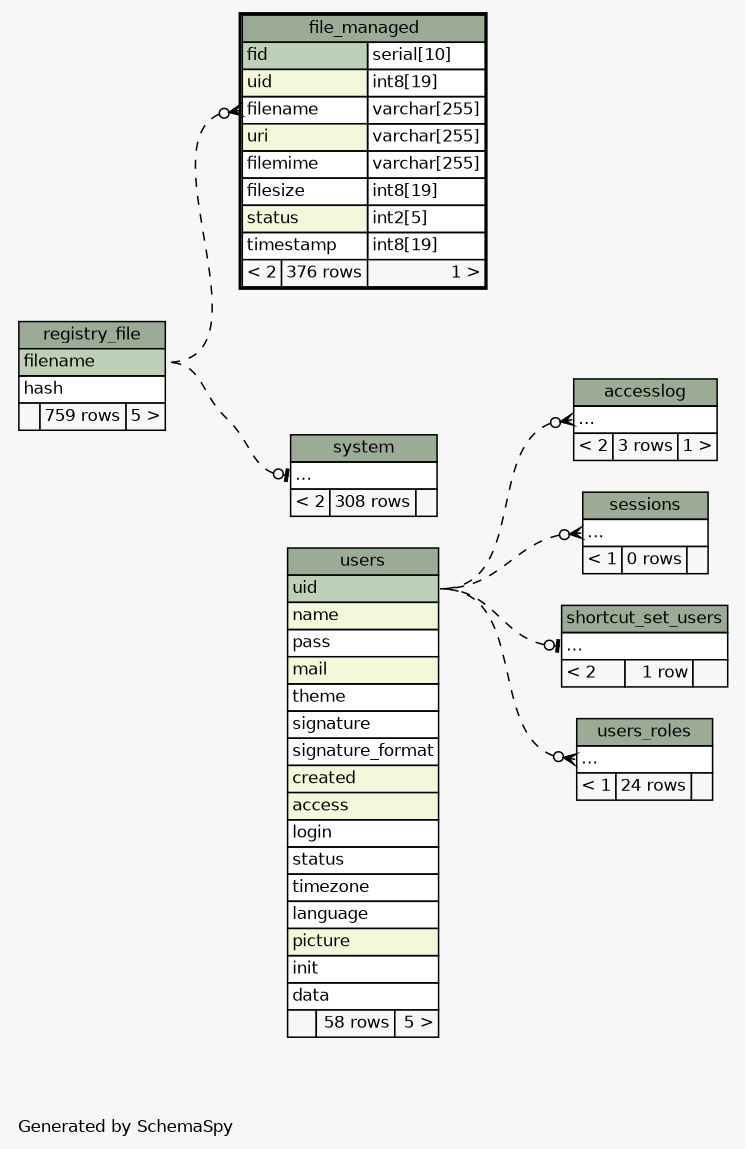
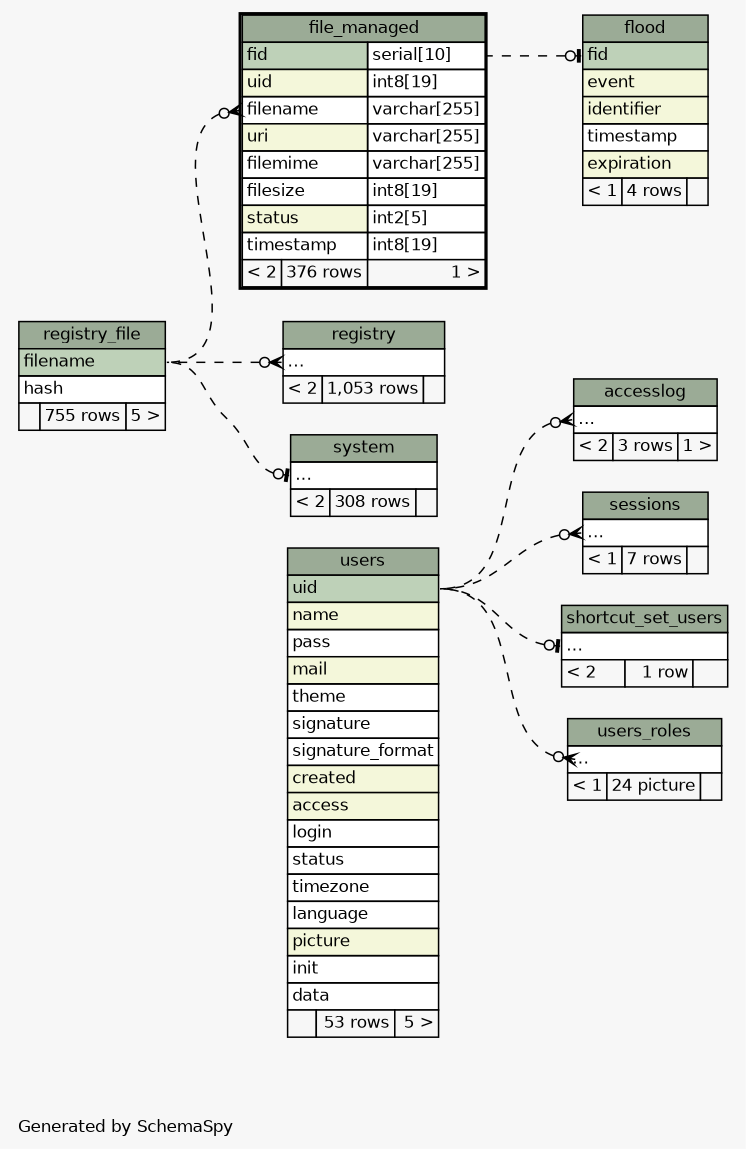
node "flood": added
node "registry": added
node "registry_file": text "759 rows" -> "755 rows"
node "sessions": text "0 rows" -> "7 rows"
node "users_roles": text "24 rows" -> "24 picture"
node "users": text "58 rows" -> "53 rows"
